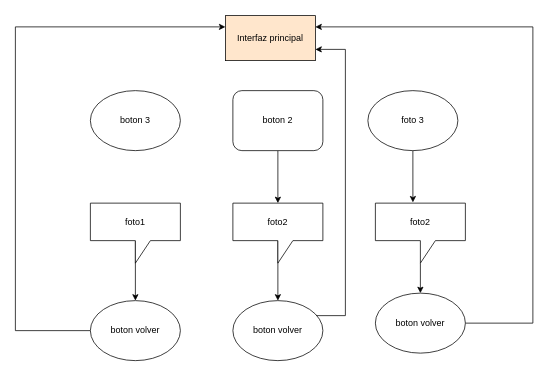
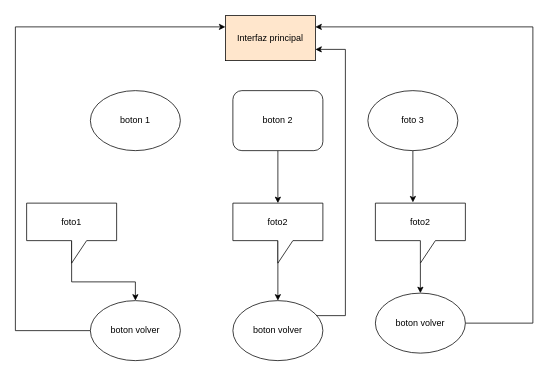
node "boton 3": label "boton 3" -> "boton 1"
node "foto1": moved (135, 233) -> (72, 233)
